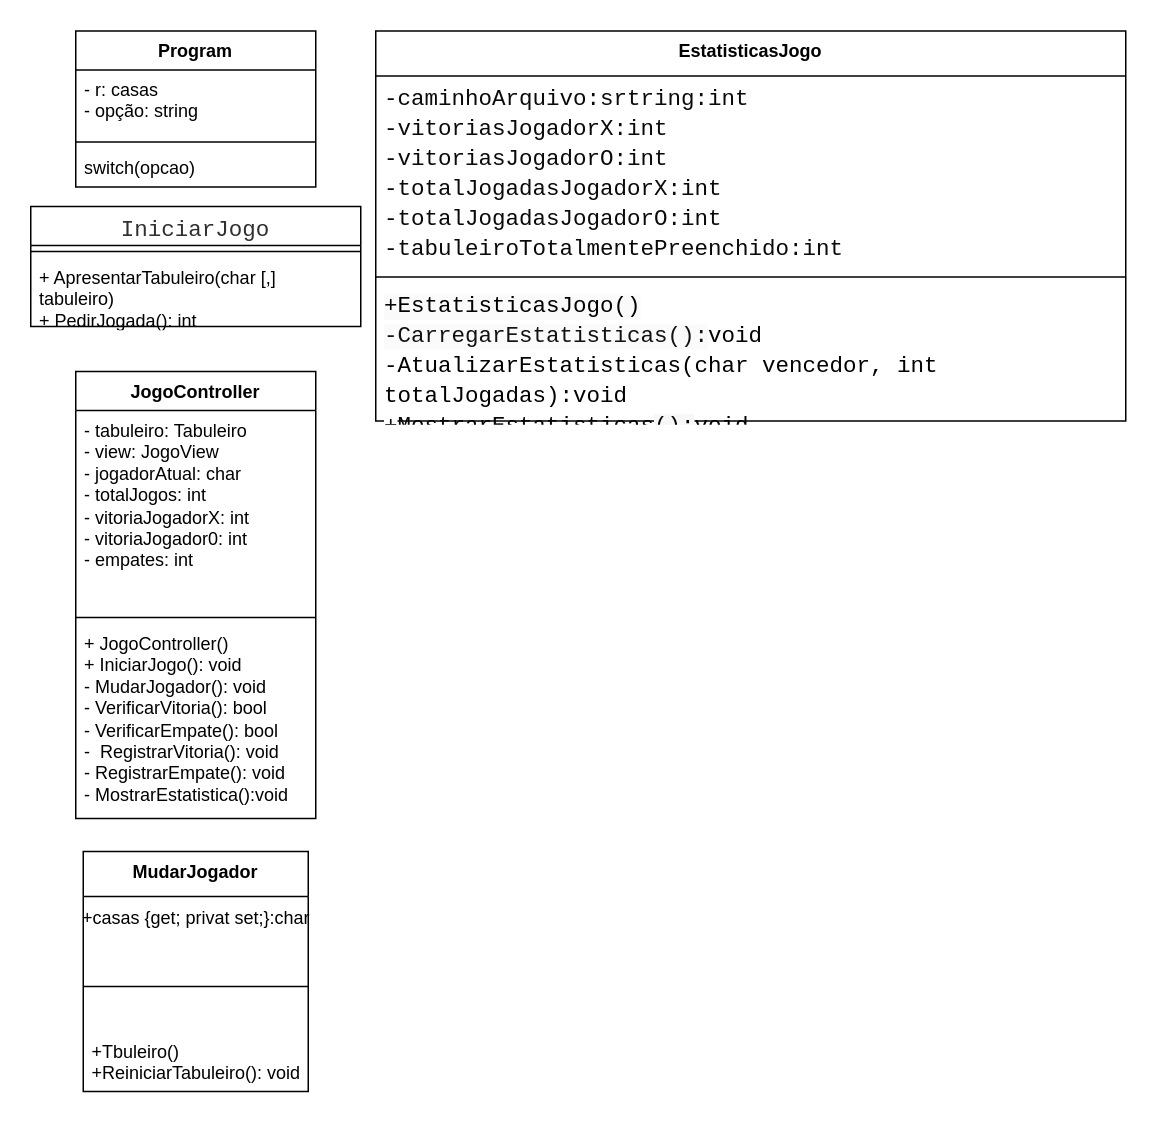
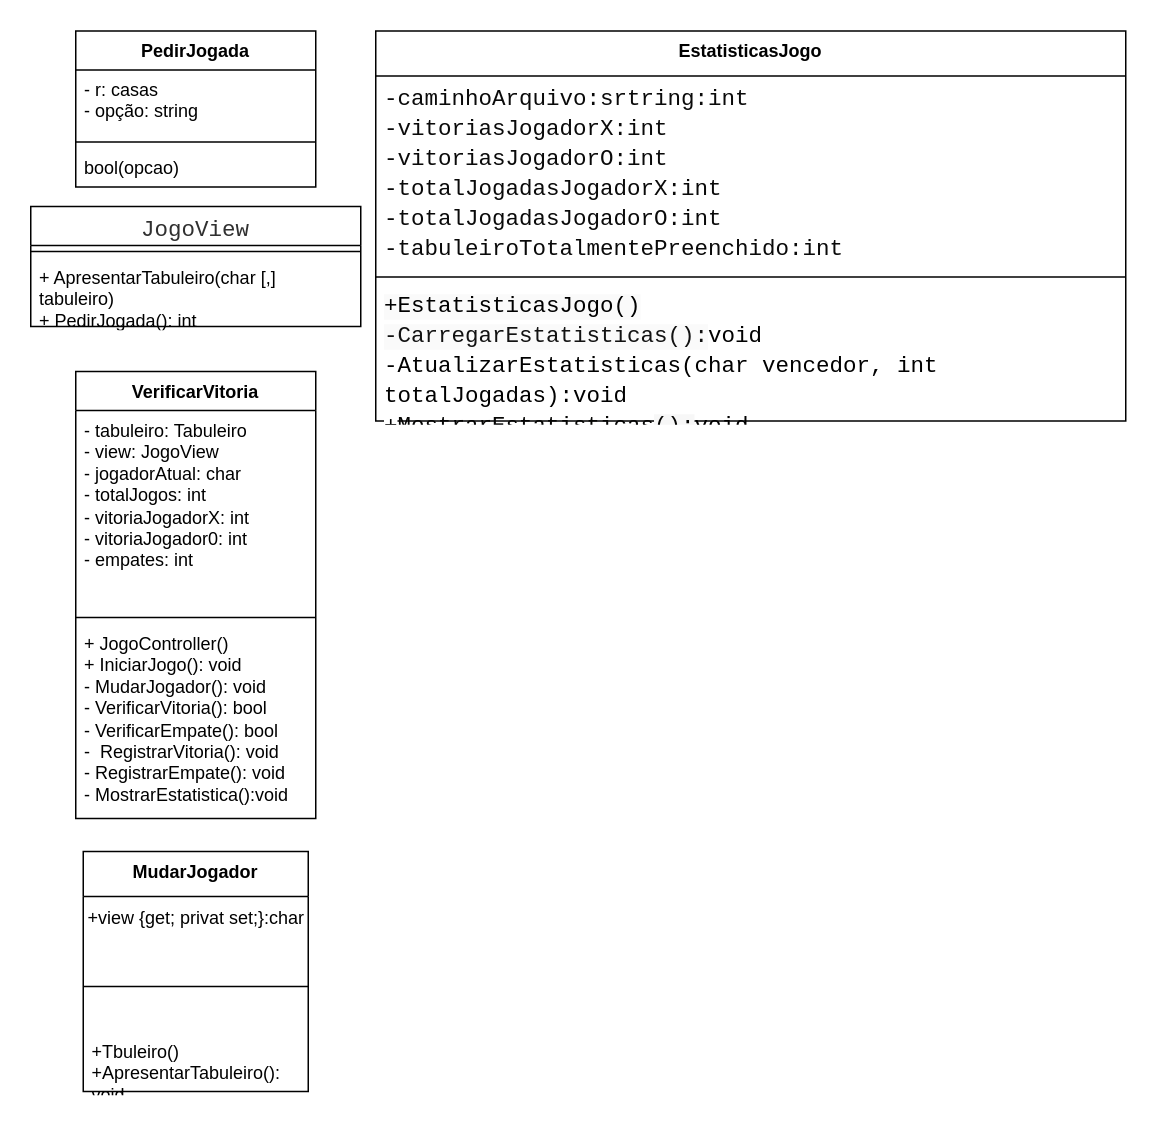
node "Program": label "Program" -> "PedirJogada"
node "switch(opcao)": label "switch(opcao)" -> "bool(opcao)"
node "IniciarJogo": label "IniciarJogo" -> "JogoView"
node "JogoController": label "JogoController" -> "VerificarVitoria"
node "+casas {get; privat set;}:char": label "+casas {get; privat set;}:char" -> "+view {get; privat set;}:char"
node "+Tbuleiro() +ReiniciarTabuleiro(): void": label "+Tbuleiro() +ReiniciarTabuleiro(): void" -> "+Tbuleiro() +ApresentarTabuleiro(): void"
